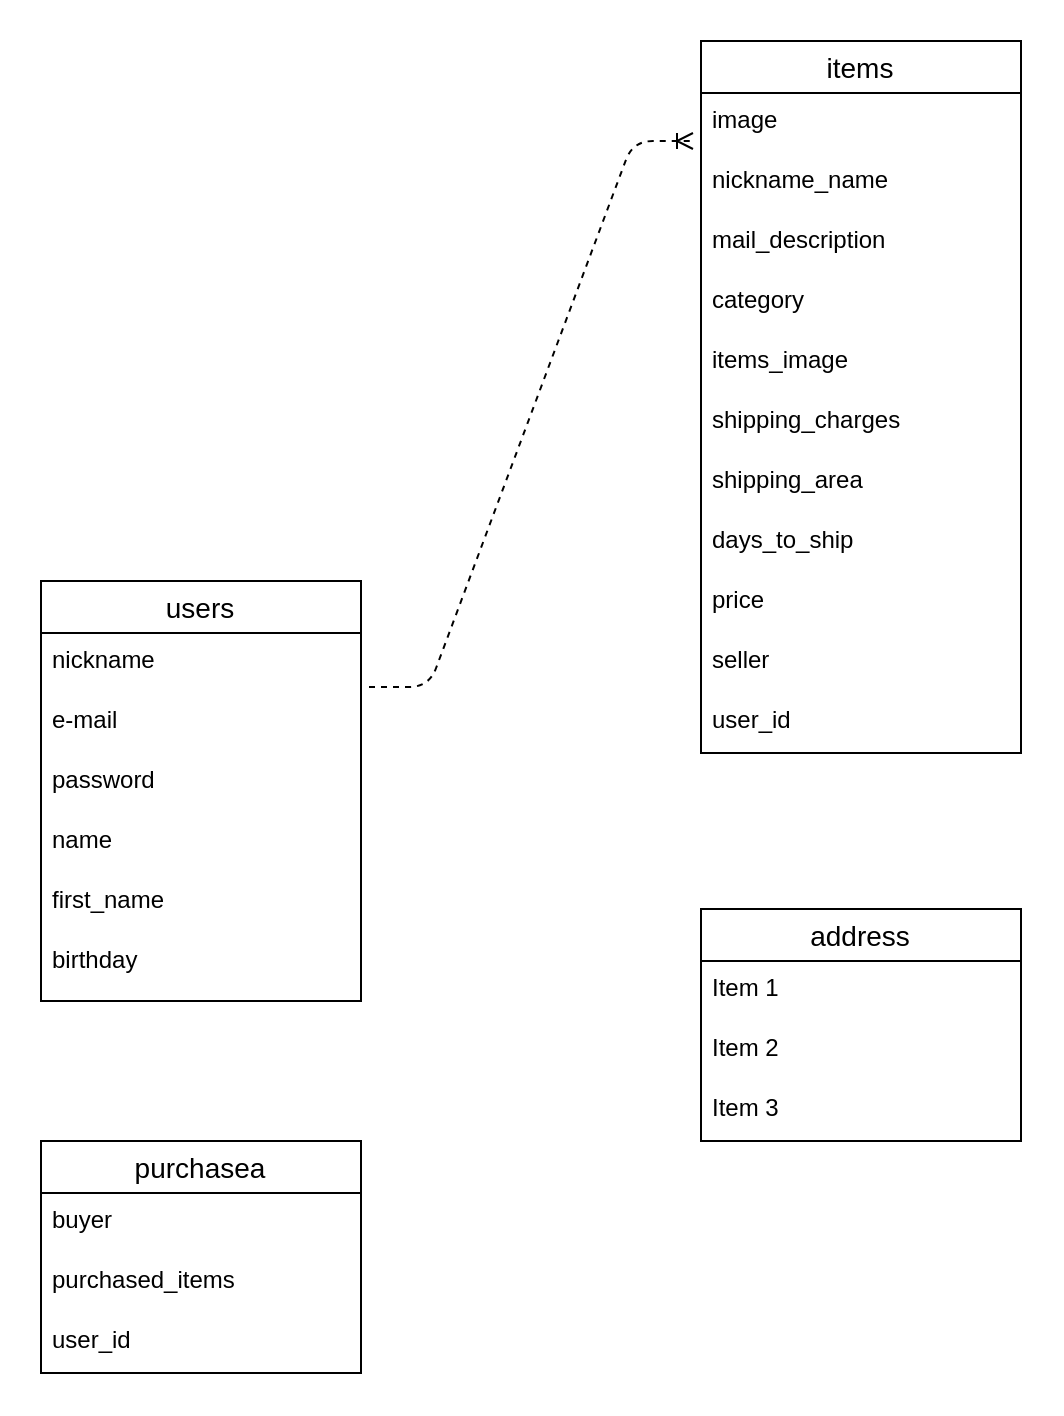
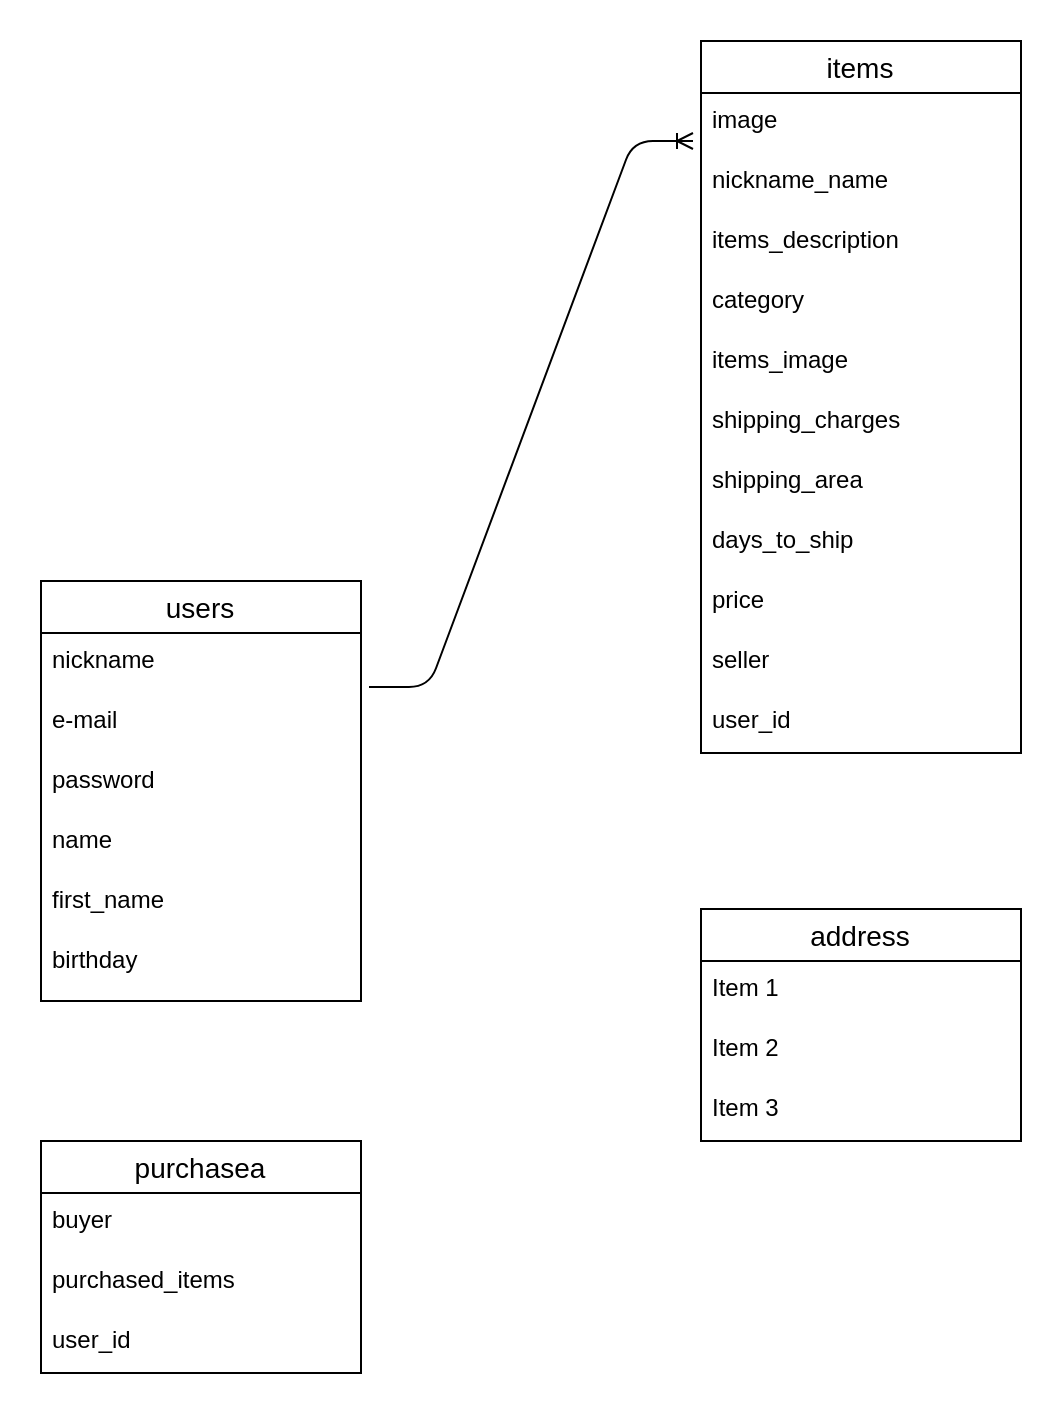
node "mail_description": label "mail_description" -> "items_description"
edge "e-mail" -> "image": style dashed -> solid
